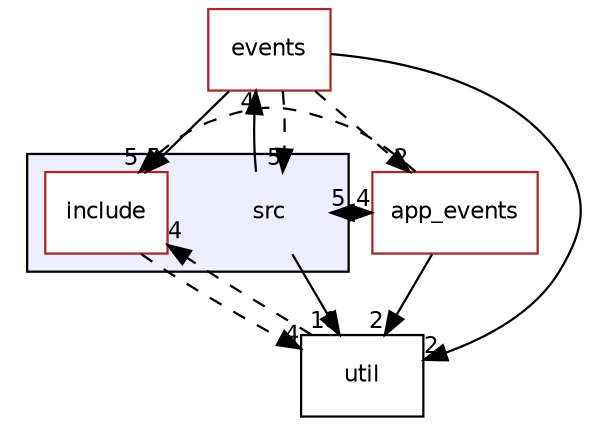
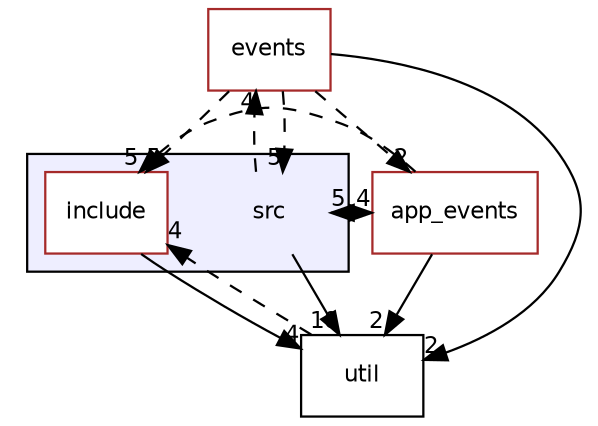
edge "events" -> "include": style solid -> dashed
edge "src" -> "events": style solid -> dashed
edge "include" -> "util": style dashed -> solid
